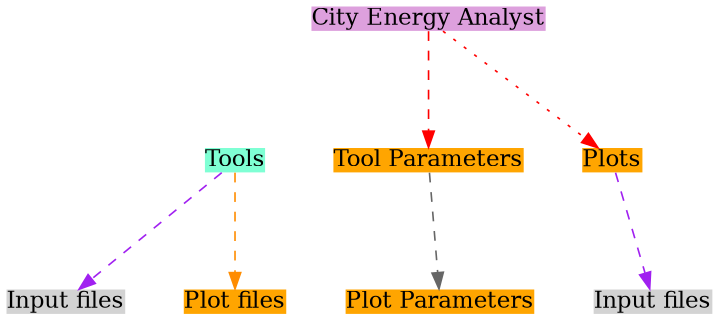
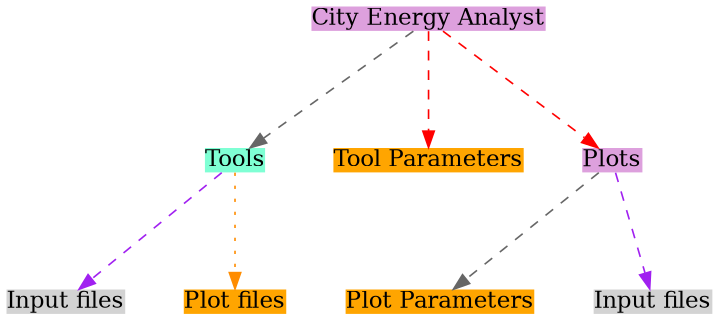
edge "City Energy Analyst" -> "Plots": style dotted -> dashed
edge "City Energy Analyst" -> "Tools": added
node "Plots": fillcolor orange -> plum
edge "Tools" -> "Plot files": style dashed -> dotted
edge "Tool Parameters" -> "Plot Parameters": now "Plots" -> "Plot Parameters"
